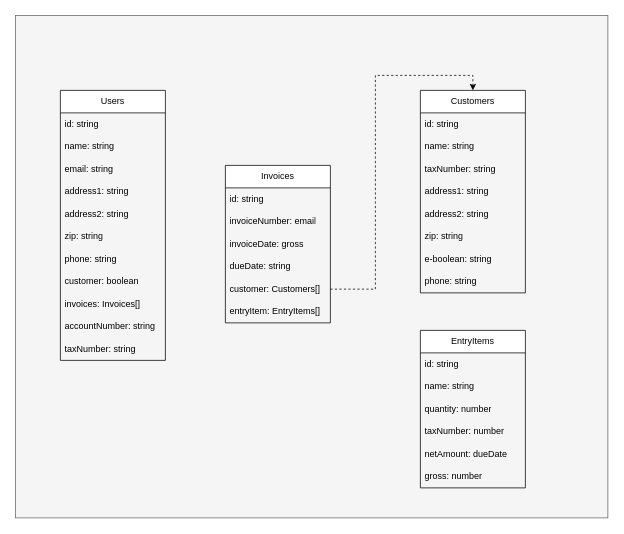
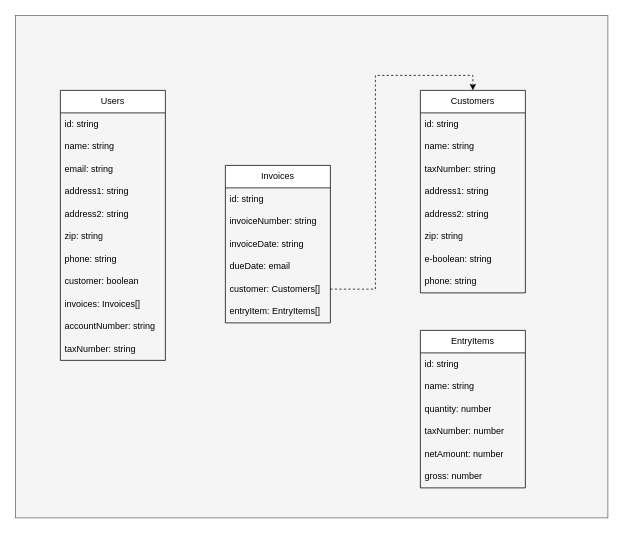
node "invoiceNumber: email": label "invoiceNumber: email" -> "invoiceNumber: string"
node "invoiceDate: gross": label "invoiceDate: gross" -> "invoiceDate: string"
node "dueDate: string": label "dueDate: string" -> "dueDate: email"
node "netAmount: dueDate": label "netAmount: dueDate" -> "netAmount: number"
